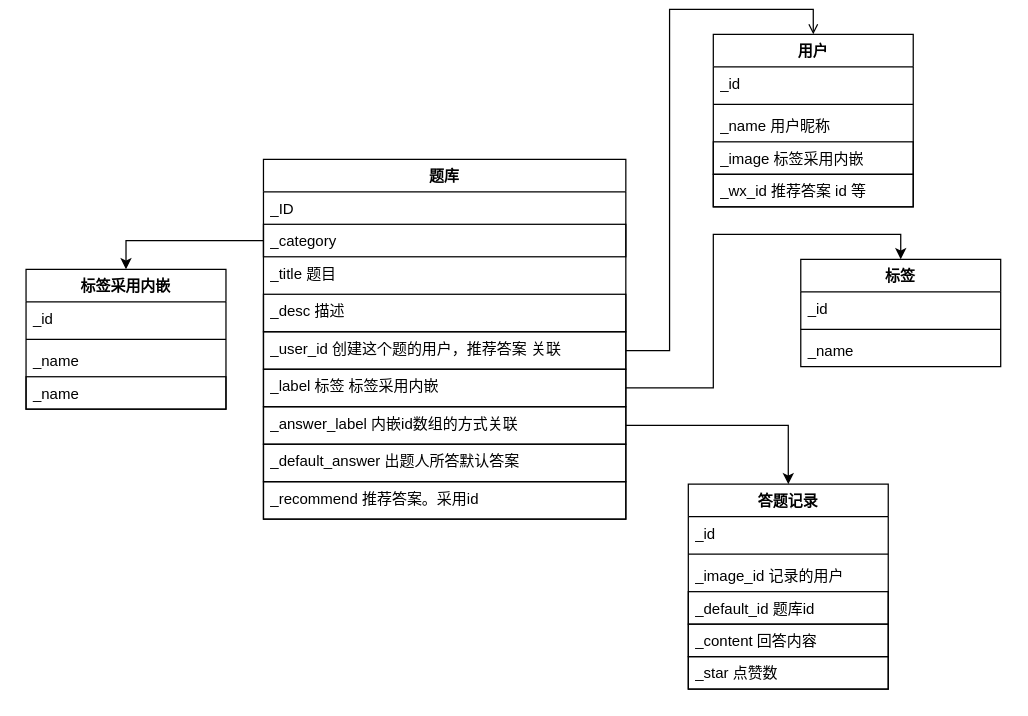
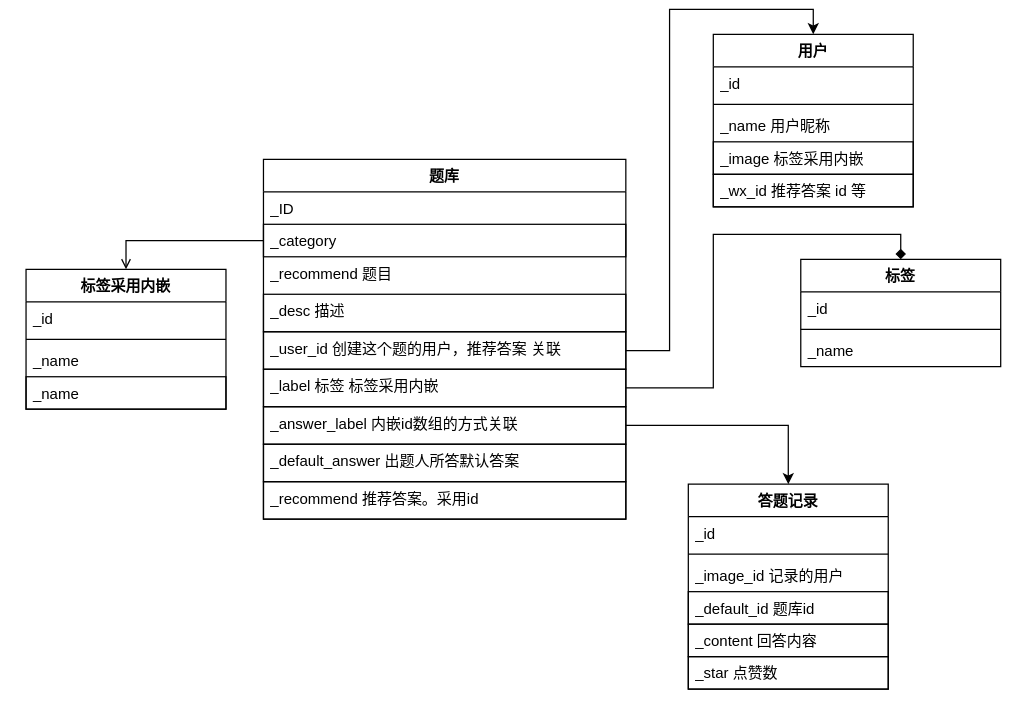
edge "_user_id 创建这个题的用户，推荐答案 关联" -> "用户": arrowhead open -> classic
edge "_label 标签 标签采用内嵌" -> "标签": arrowhead classic -> diamond
edge "_category" -> "标签采用内嵌": arrowhead classic -> open
node "_title 题目": label "_title 题目" -> "_recommend 题目"
